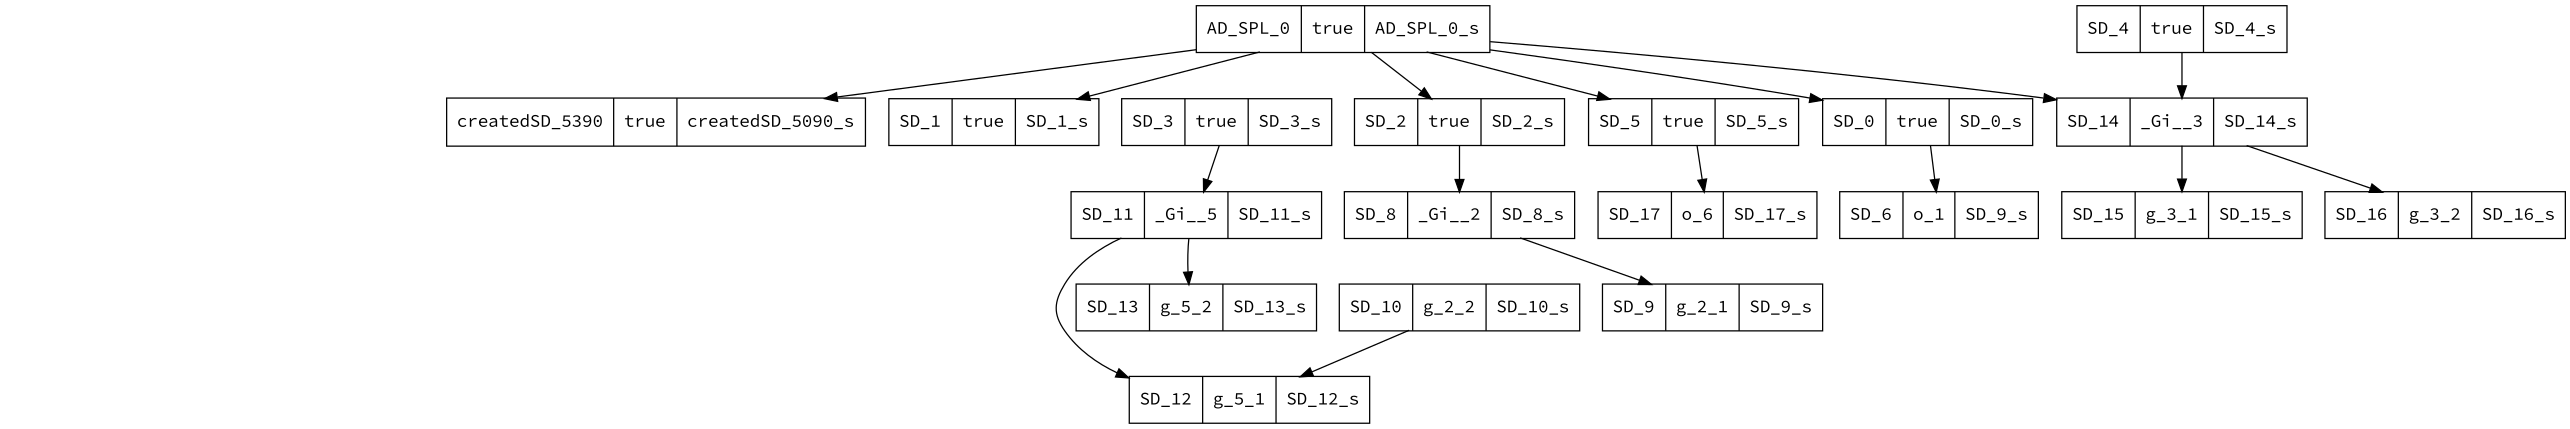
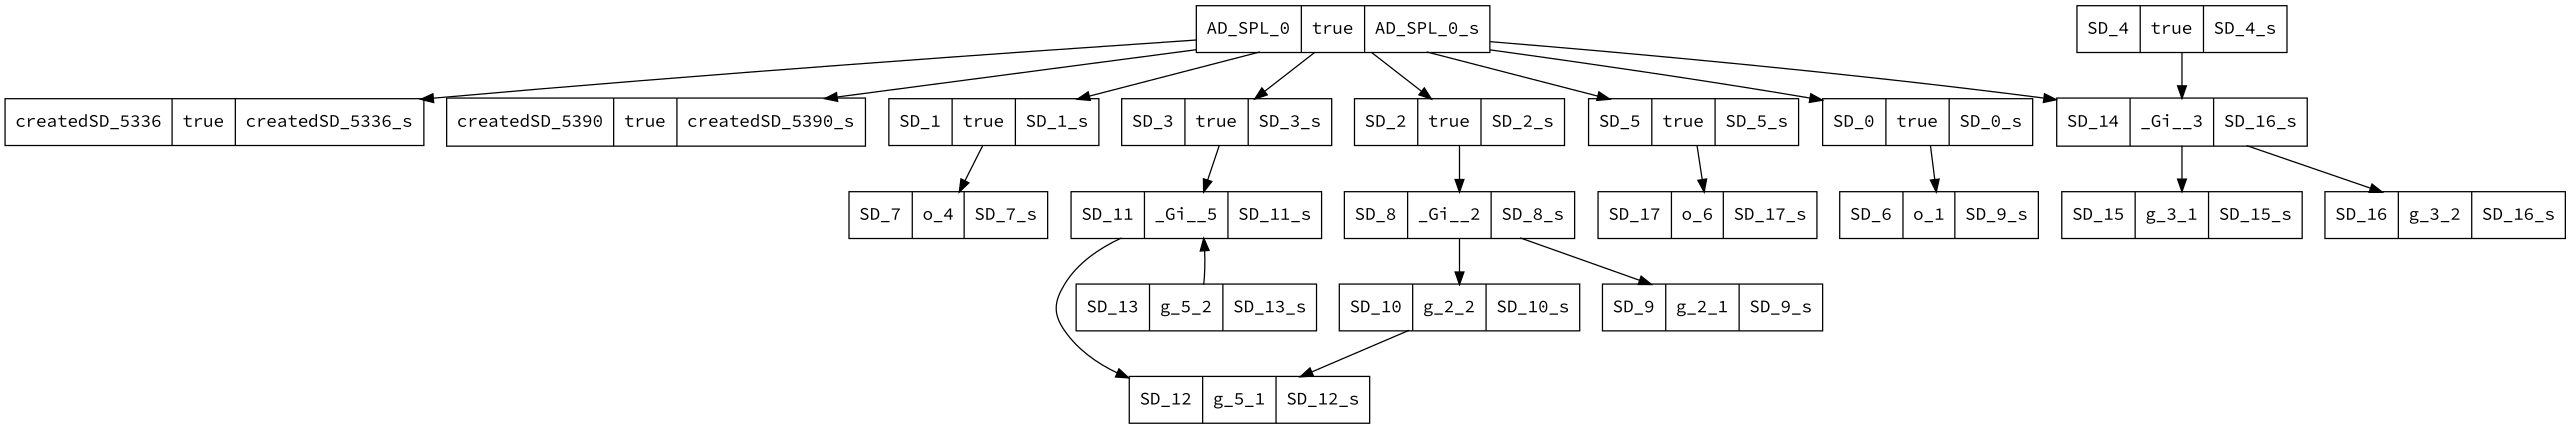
edge "AD_SPL_0" -> "SD_3": added
node "createdSD_5390": text "createdSD_5090_s" -> "createdSD_5390_s"
node "SD_14": text "SD_14_s" -> "SD_16_s"
node "createdSD_5336": added
node "SD_7": added
edge "SD_11" -> "SD_13": reversed
edge "SD_8" -> "SD_10": added
